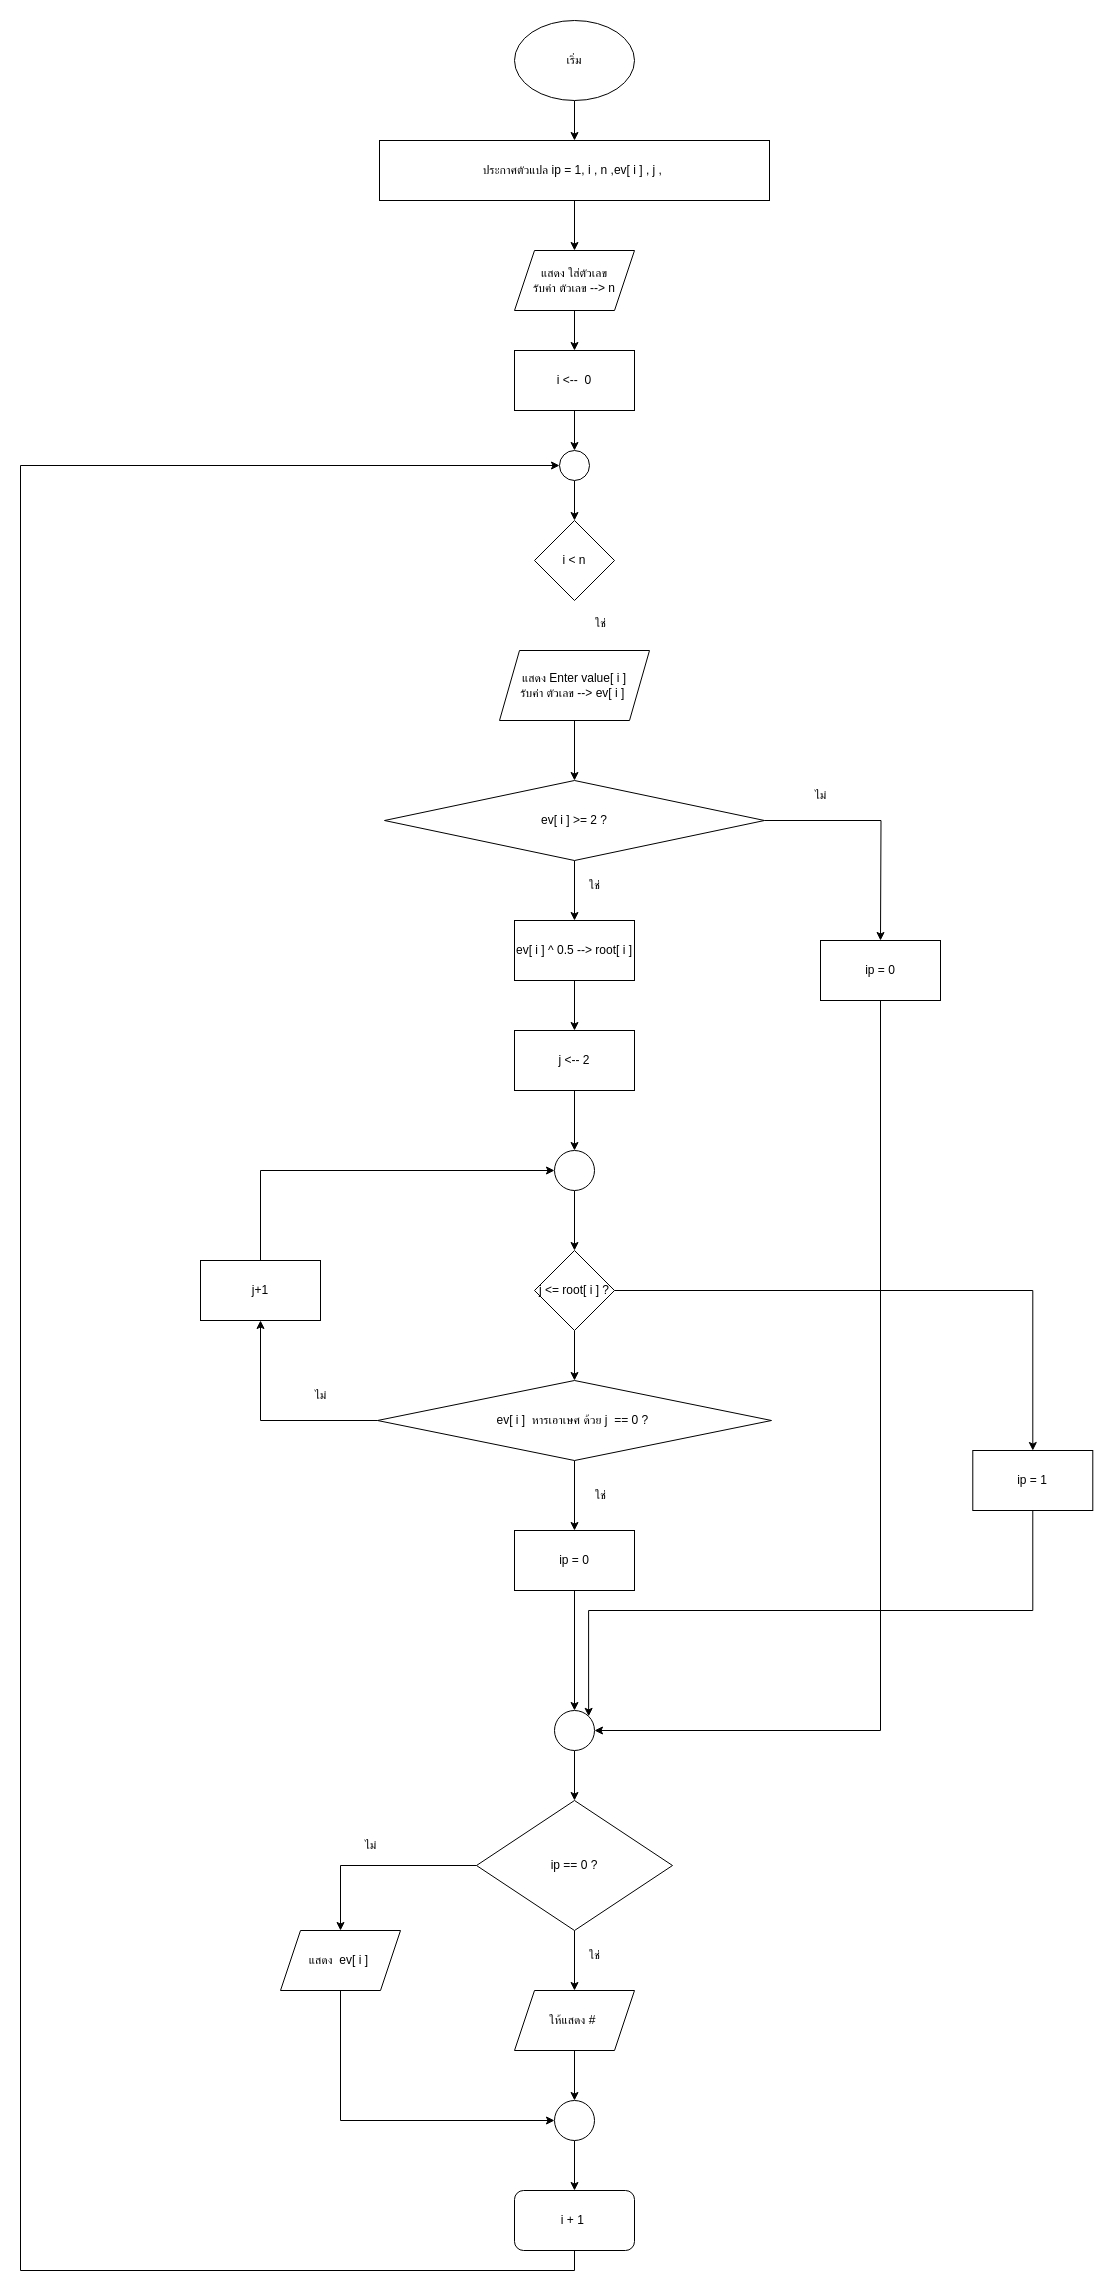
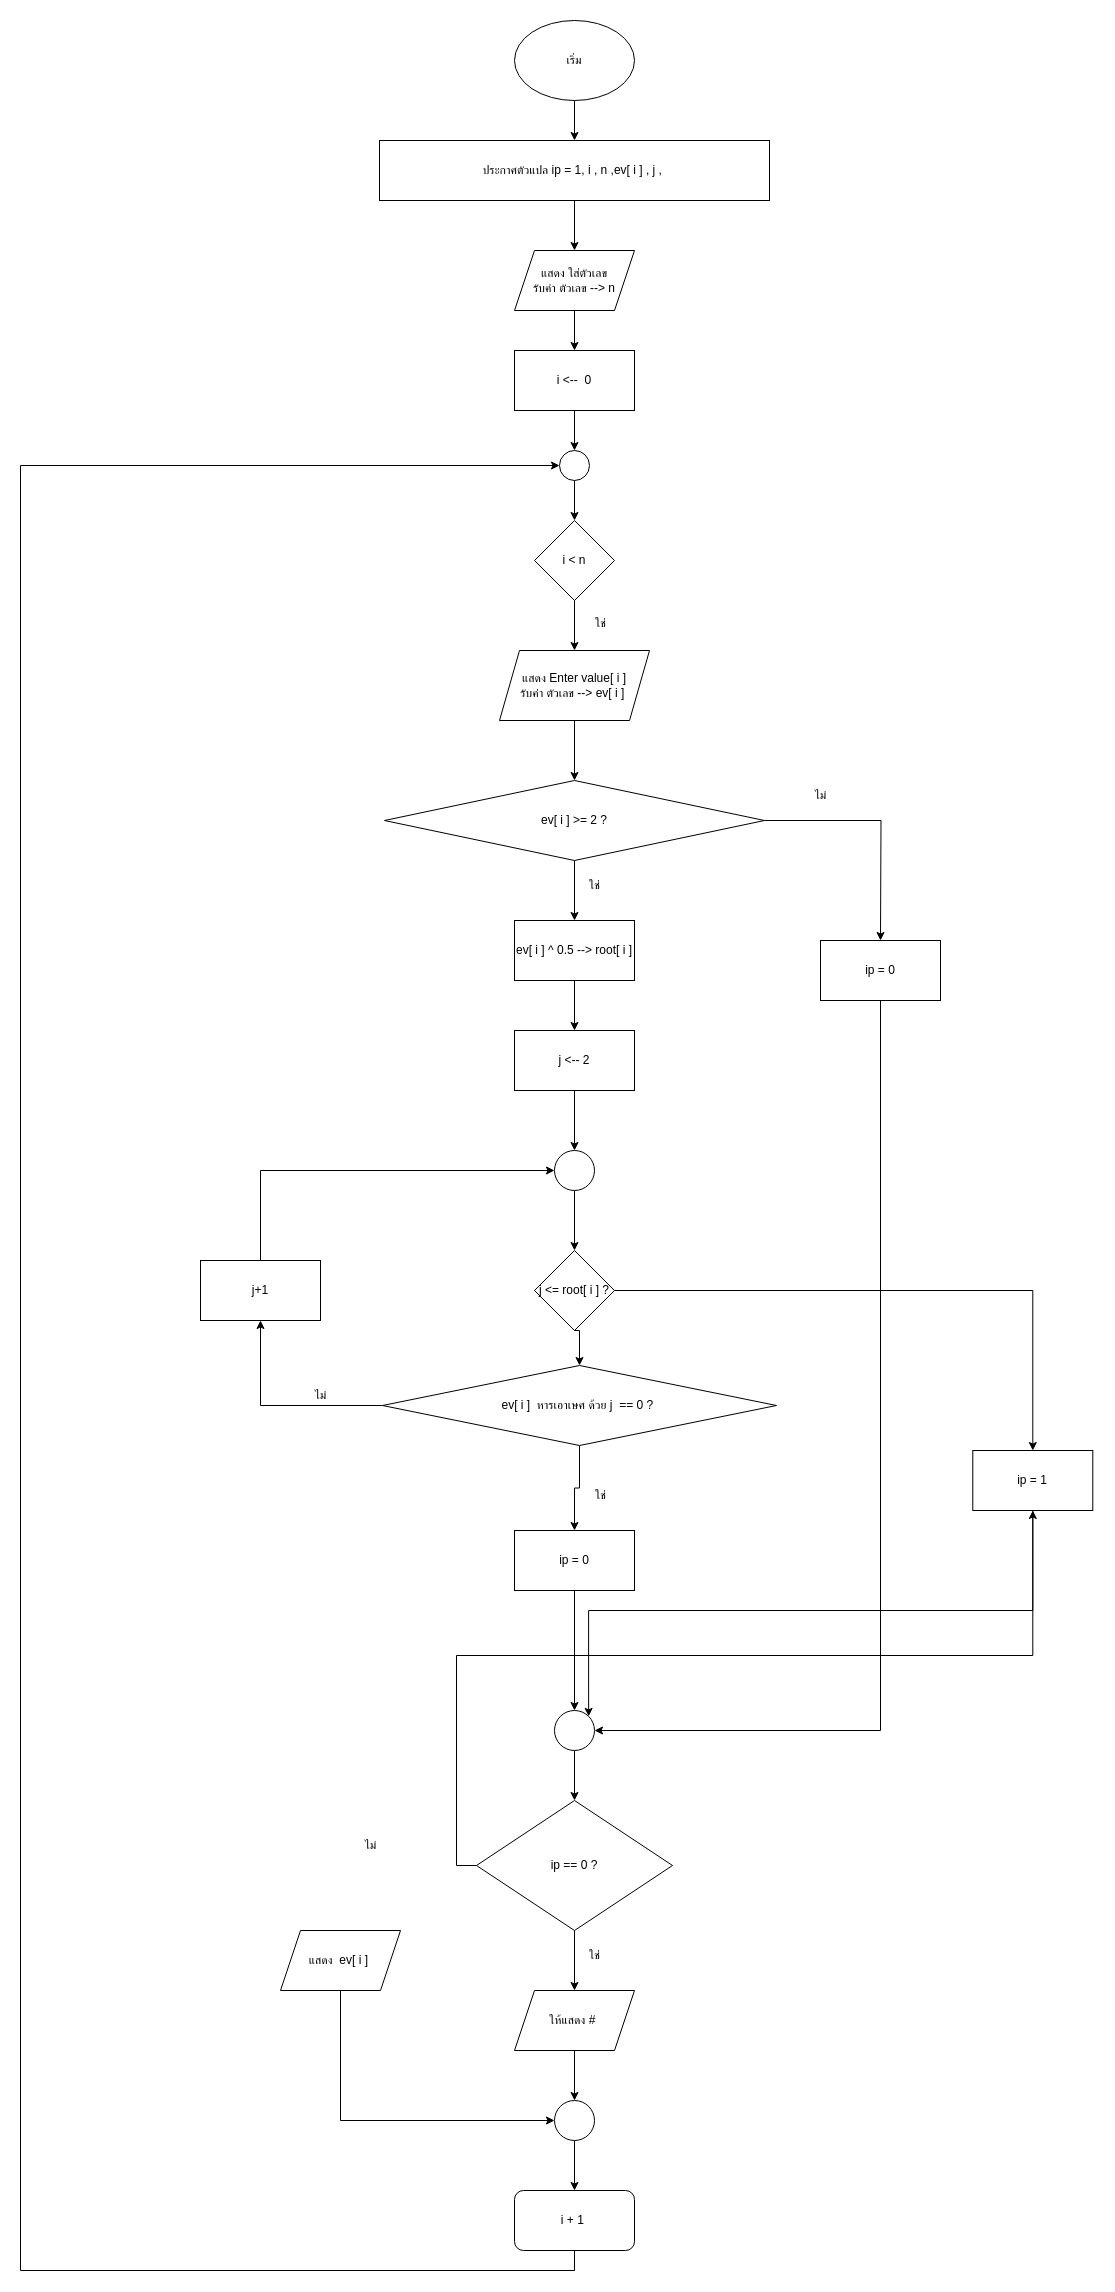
edge "i < n" -> "แสดง Enter value[ i ] รับค่า ตัวเลข --> ev[ i ]": added
node "ev[ i ] หารเอาเษศ ด้วย j == 0 ?": moved (575, 1421) -> (580, 1406)
edge "ip == 0 ?" -> "แสดง ev[ i ]": now "ip == 0 ?" -> "ip = 1"
